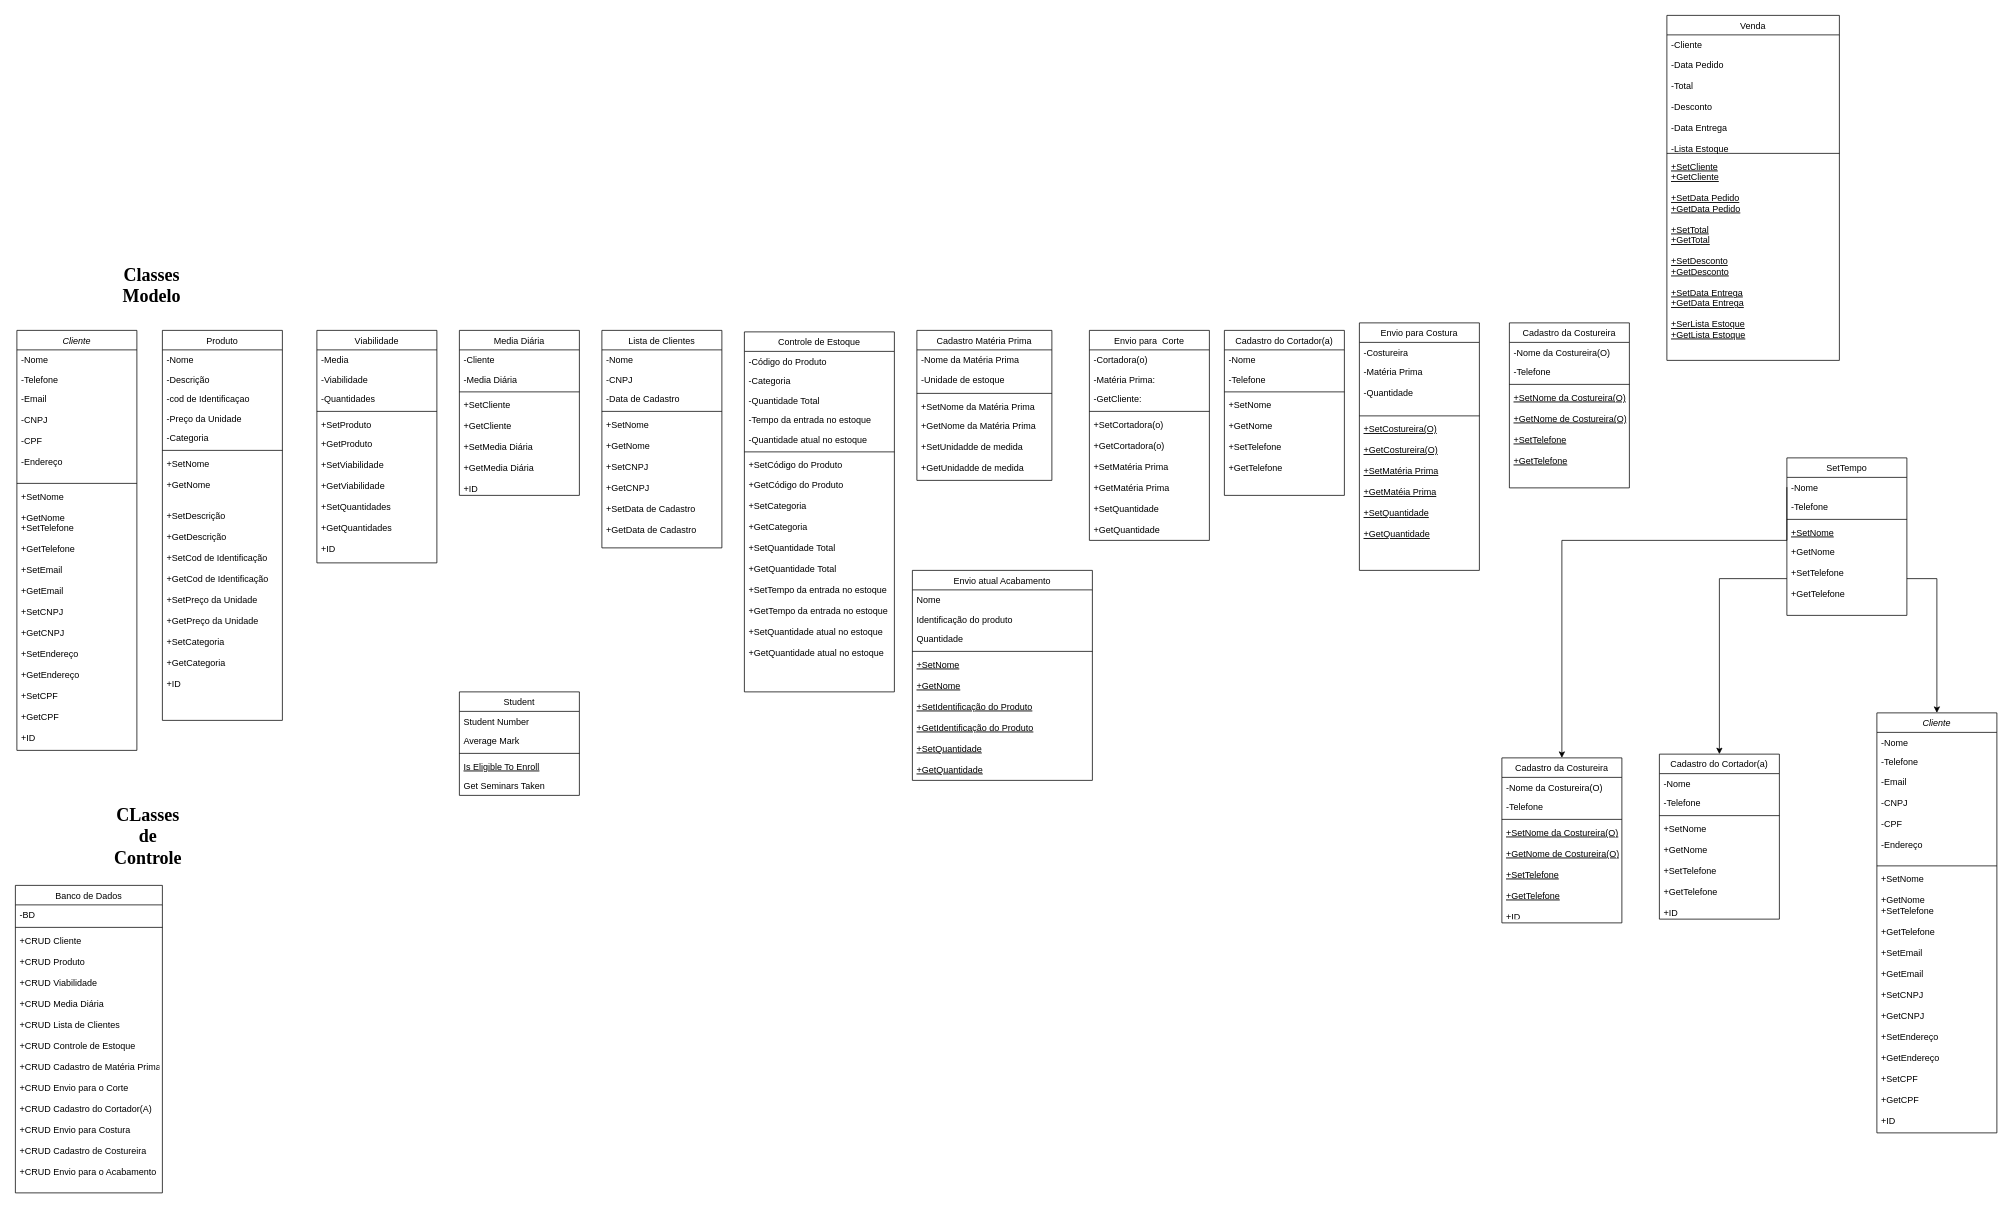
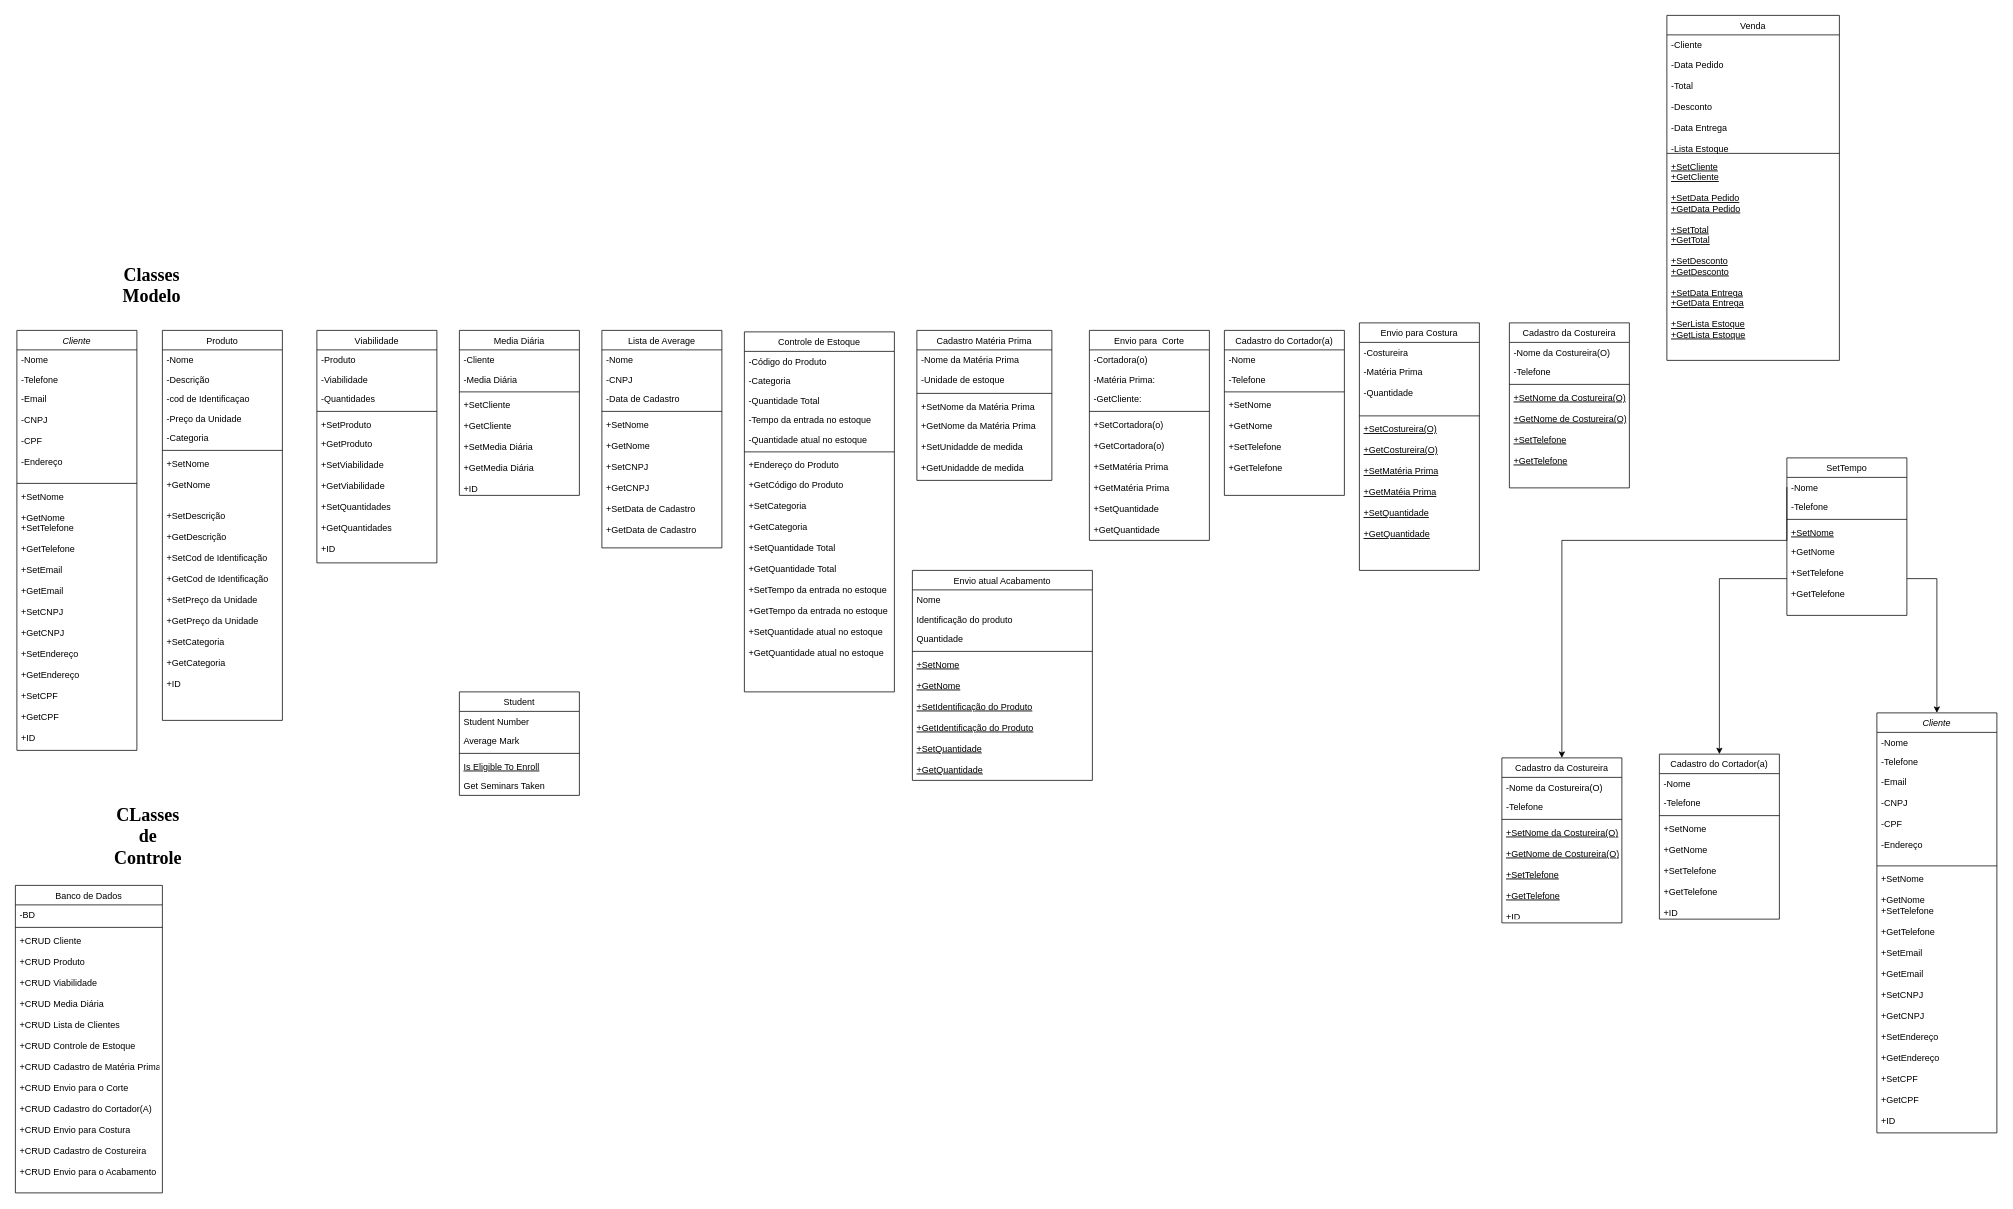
node "Lista de Clientes": label "Lista de Clientes" -> "Lista de Average"
node "-Media": label "-Media" -> "-Produto"
node "+SetCódigo do Produto": label "+SetCódigo do Produto" -> "+Endereço do Produto"
